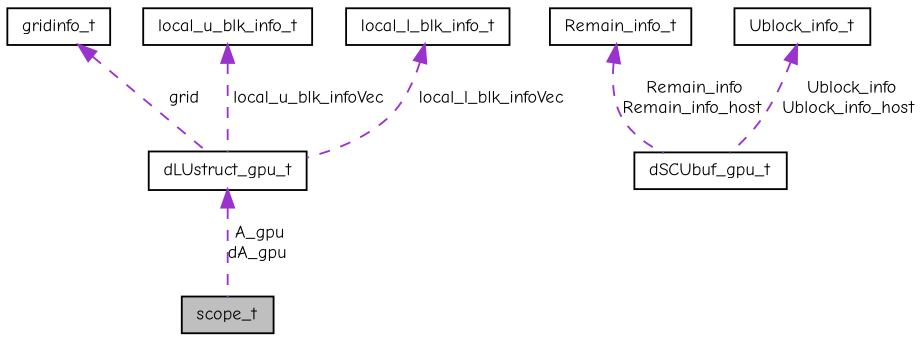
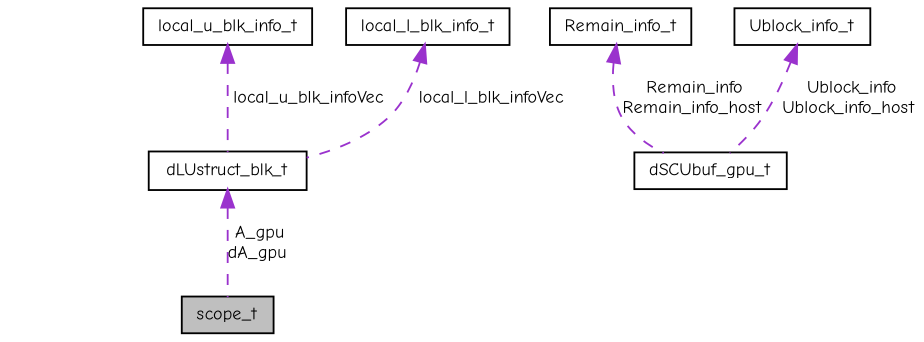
node "gridinfo_t": removed
node "dLUstruct_gpu_t": label "dLUstruct_gpu_t" -> "dLUstruct_blk_t"
